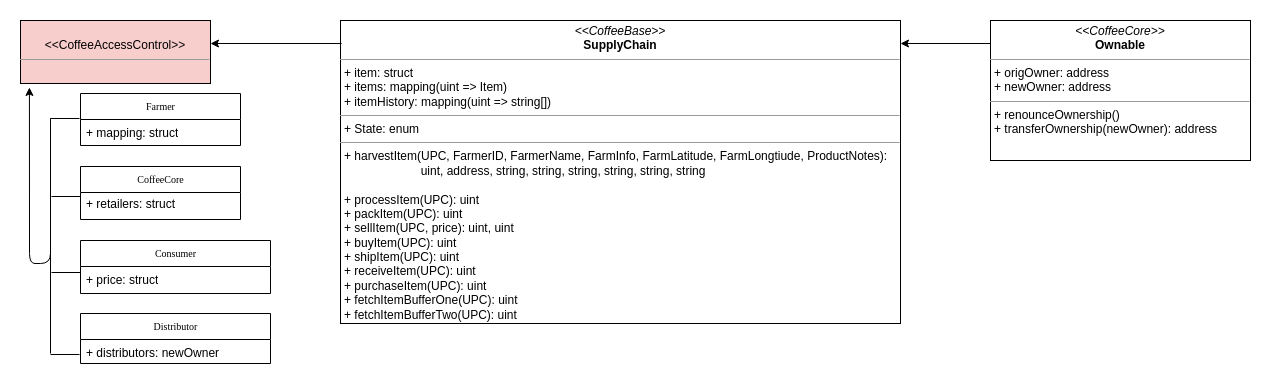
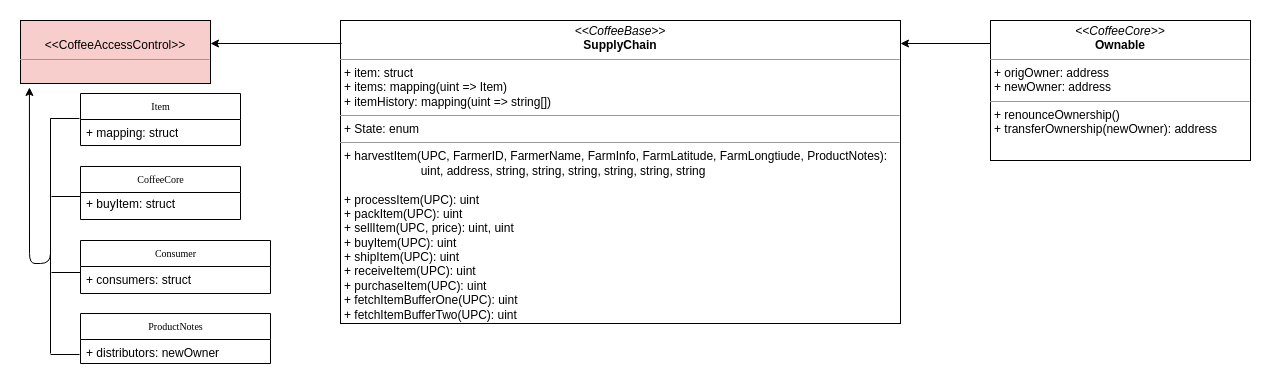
node "Farmer": label "Farmer" -> "Item"
node "+ retailers: struct": label "+ retailers: struct" -> "+ buyItem: struct"
node "+ price: struct": label "+ price: struct" -> "+ consumers: struct"
node "Distributor": label "Distributor" -> "ProductNotes"
